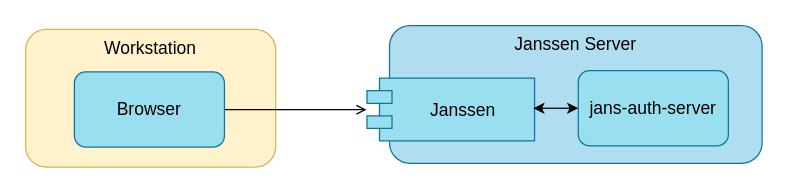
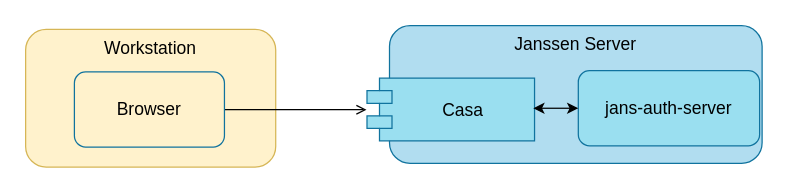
node "jans-auth-server": size 150x75 -> 181x75
node "Browser": fillcolor #9adff0 -> #fff2cc
node "Janssen": label "Janssen" -> "Casa"
